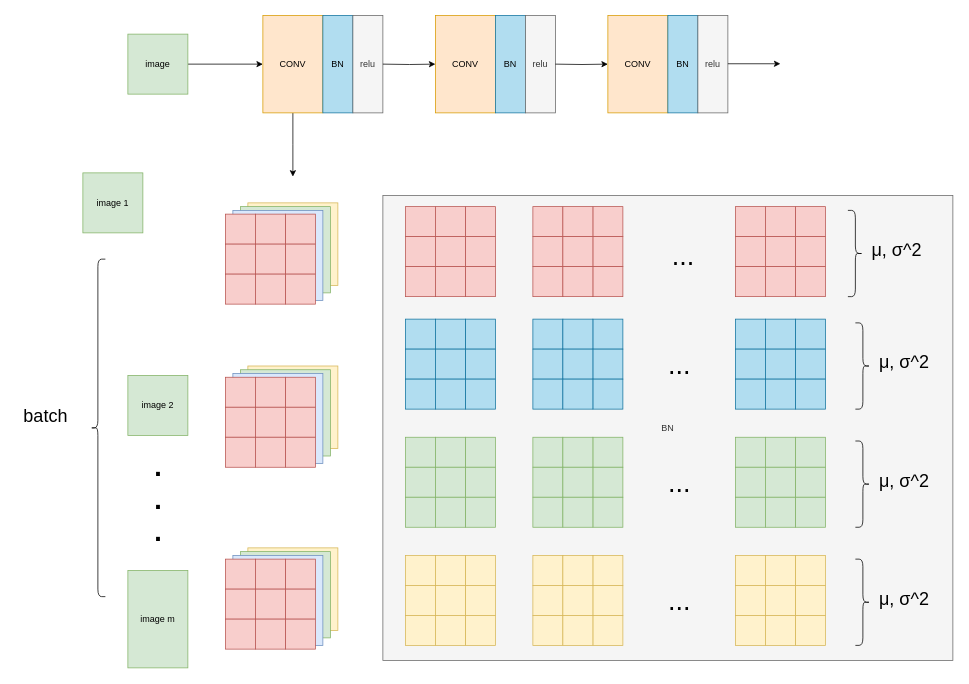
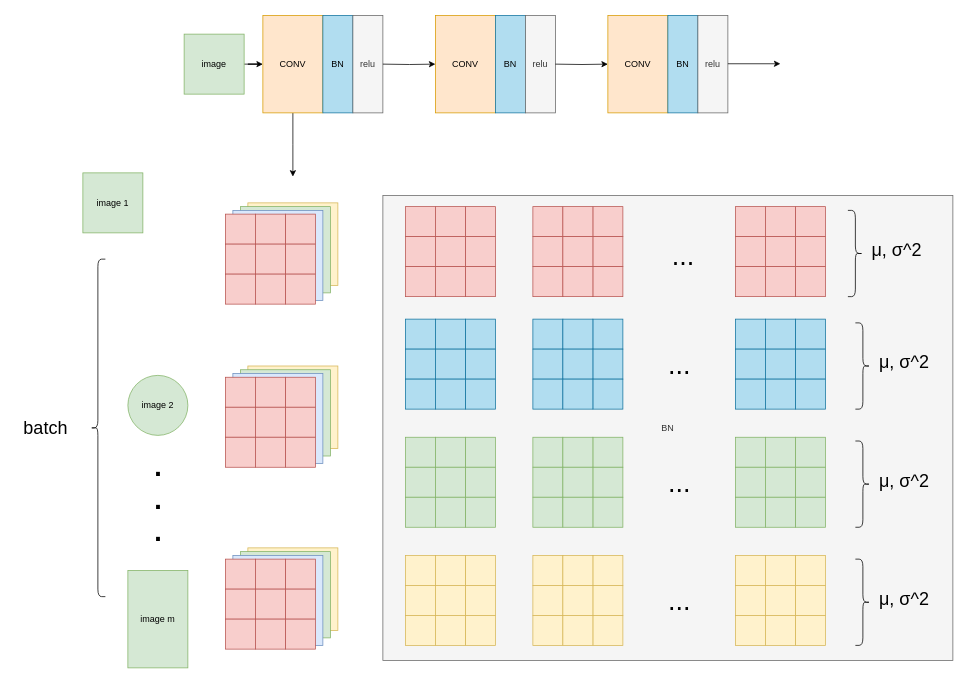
node "image": moved (158, 64) -> (214, 64)
node "image 2": shape rectangle -> ellipse
node "batch": moved (45, 413) -> (45, 424)
